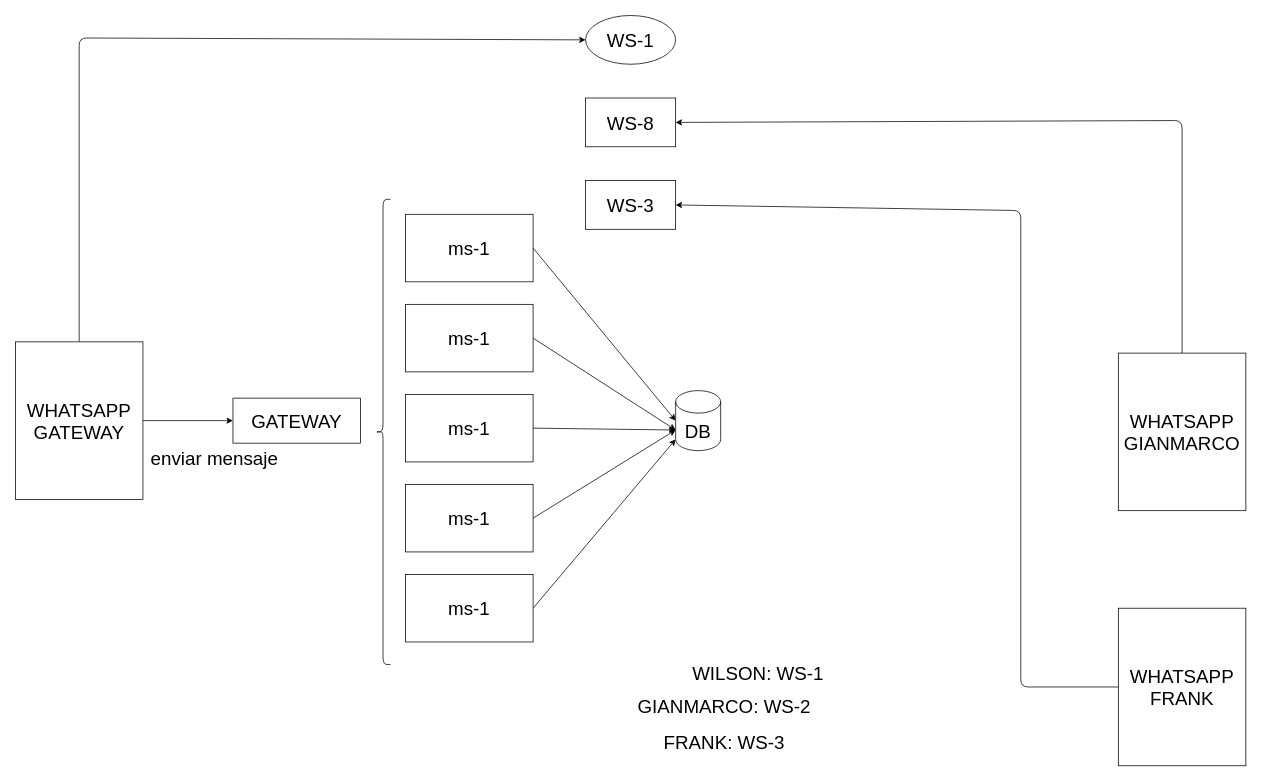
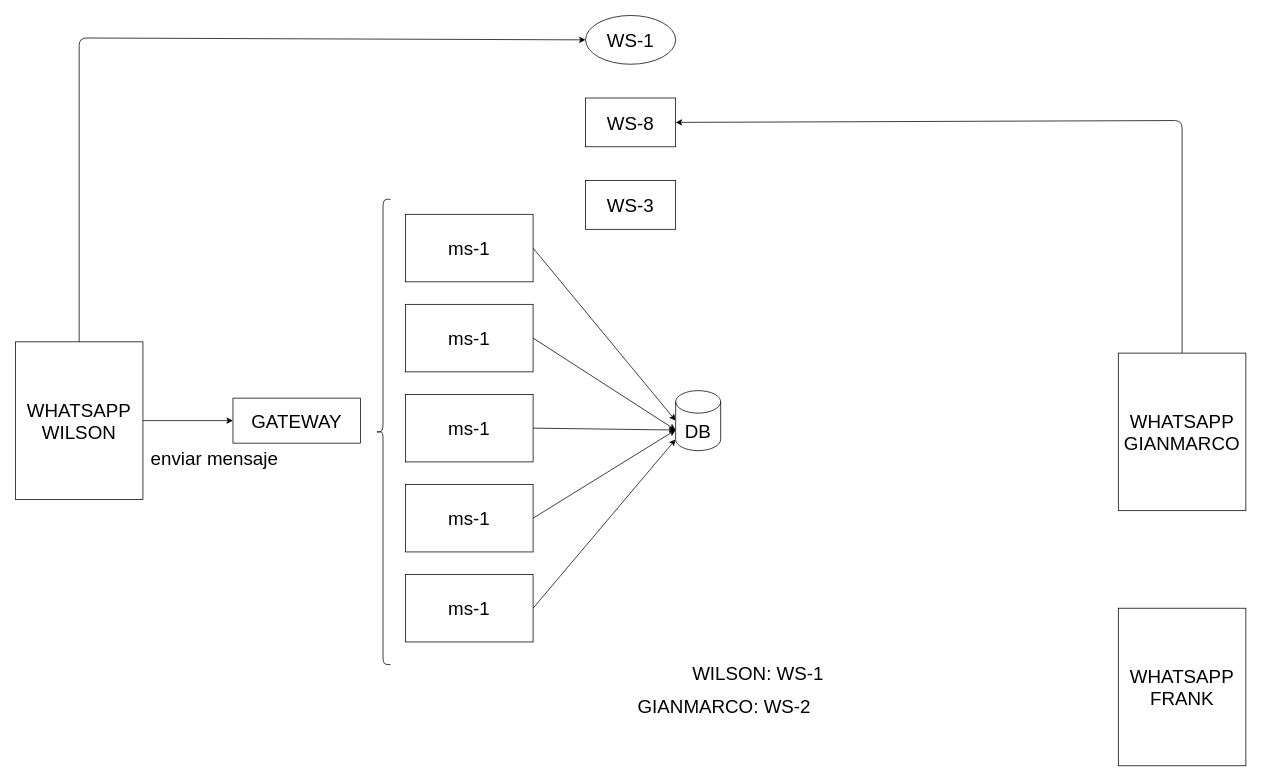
node "WHATSAPP GATEWAY": label "WHATSAPP GATEWAY" -> "WHATSAPP WILSON"
edge "WHATSAPP FRANK" -> "WS-3": removed
node "FRANK: WS-3": removed
